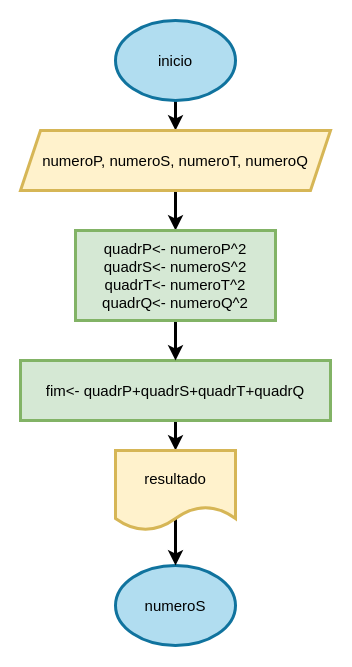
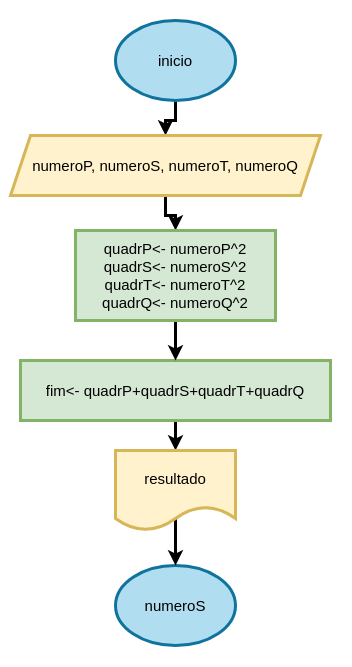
node "numeroP, numeroS, numeroT, numeroQ": moved (176, 161) -> (166, 166)
